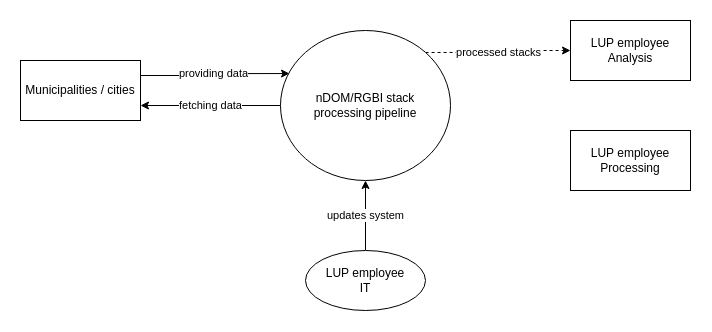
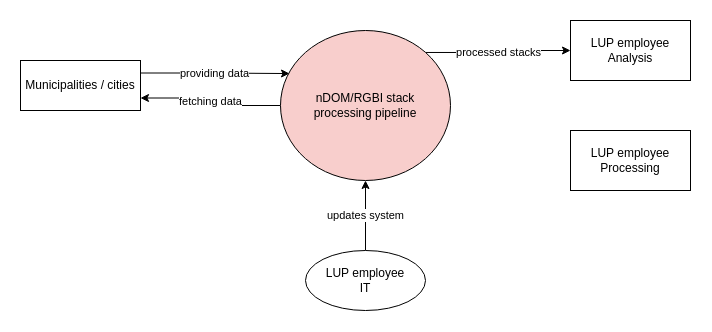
edge "nDOM/RGBI stack processing pipeline" -> "LUP employee Analysis": style dashed -> solid
node "Municipalities / cities": size 120x60 -> 120x50
node "nDOM/RGBI stack processing pipeline": fillcolor #ffffff -> #f8cecc
